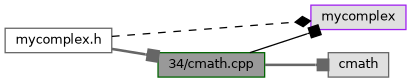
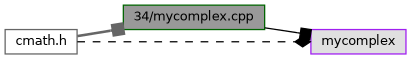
node "mycomplex.h": label "mycomplex.h" -> "cmath.h"
node "34/cmath.cpp": label "34/cmath.cpp" -> "34/mycomplex.cpp"
node "cmath": removed
